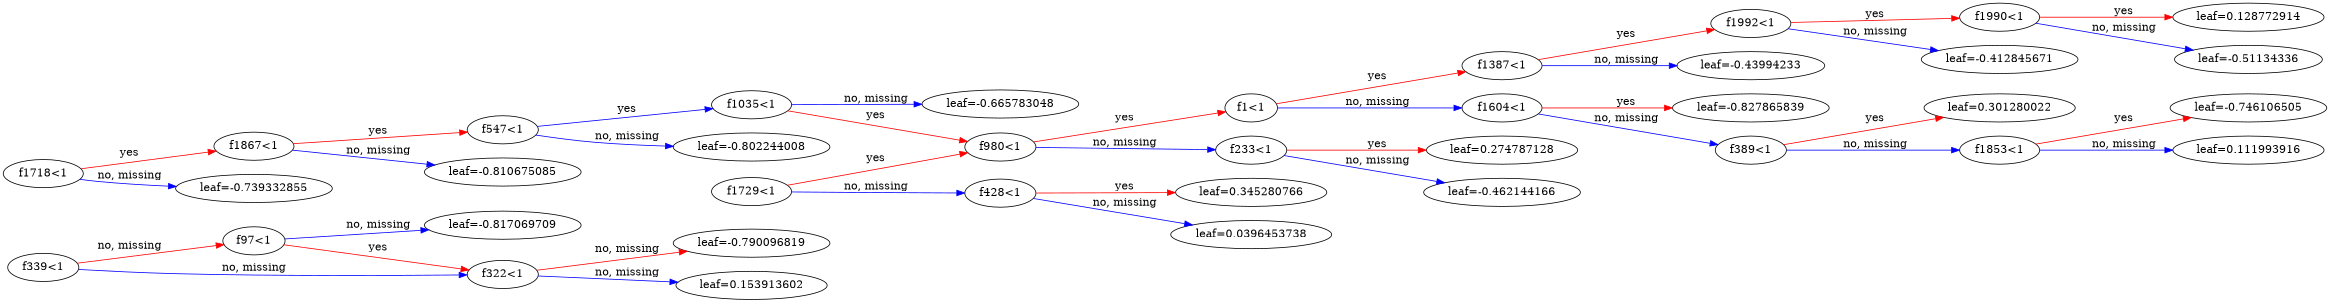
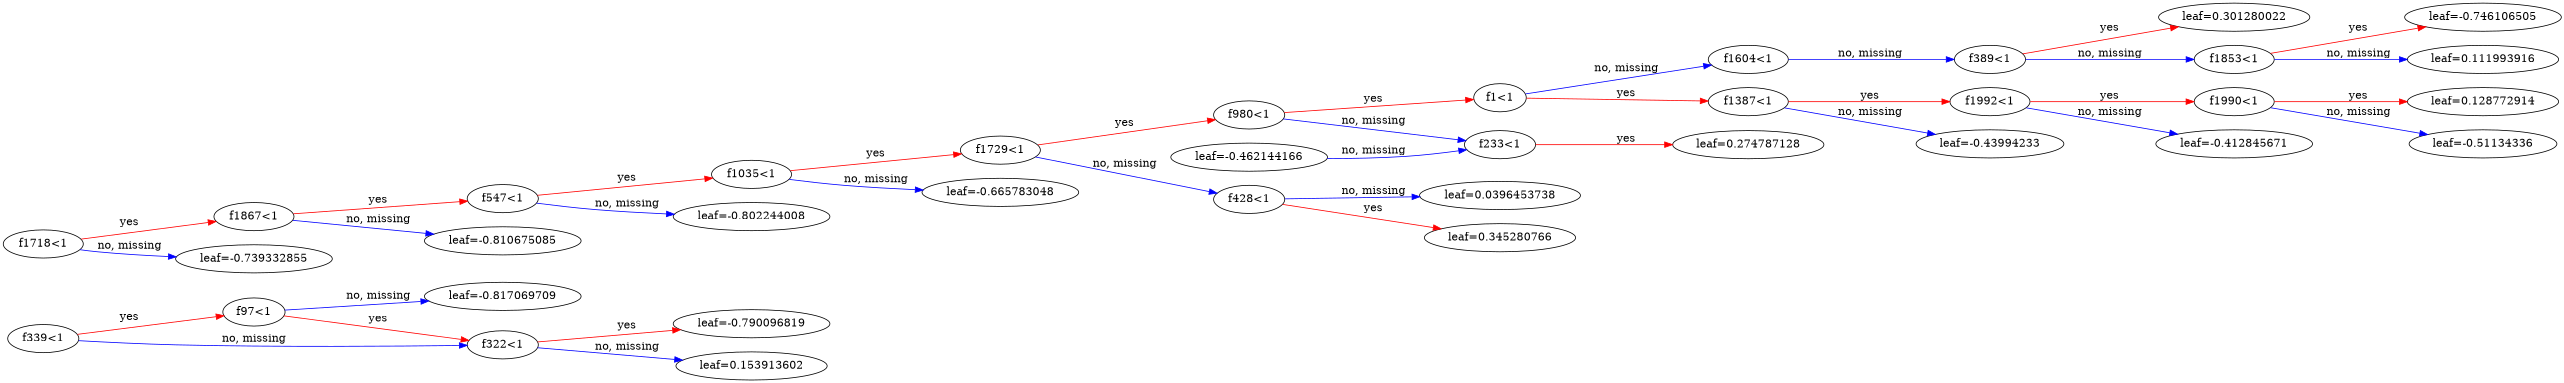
node "leaf=-0.827865839": removed
edge "f547<1" -> "f1035<1": color #0000ff -> #ff0000
edge "f1035<1" -> "f980<1": now "f1035<1" -> "f1729<1"
edge "f233<1" -> "leaf=-0.462144166": reversed
edge "f339<1" -> "f97<1": label "no, missing" -> "yes"
edge "f322<1" -> "leaf=-0.790096819": label "no, missing" -> "yes"
